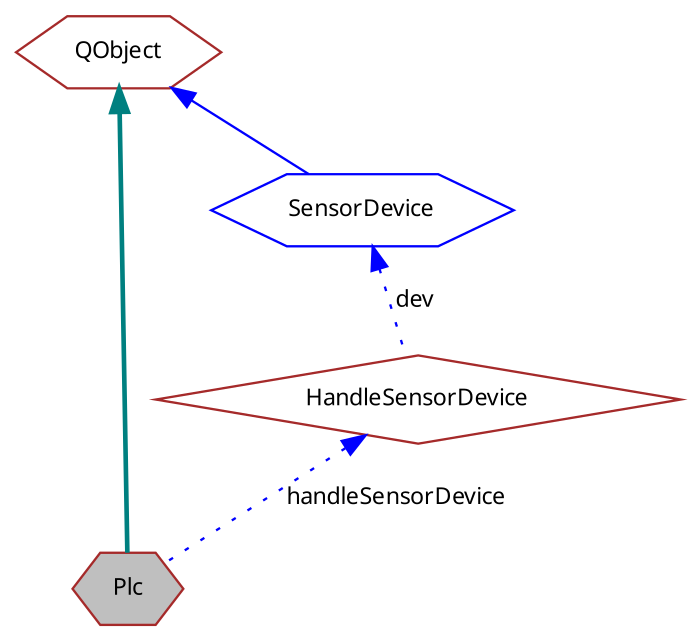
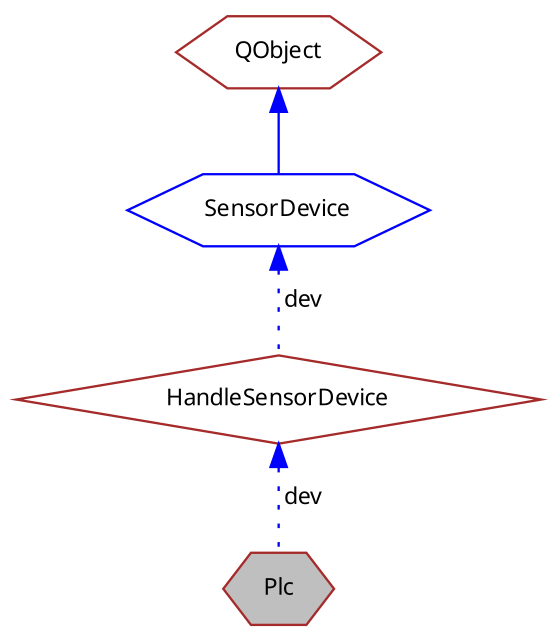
edge "Plc" -> "QObject": removed
edge "Plc" -> "HandleSensorDevice": label " handleSensorDevice" -> " dev"
